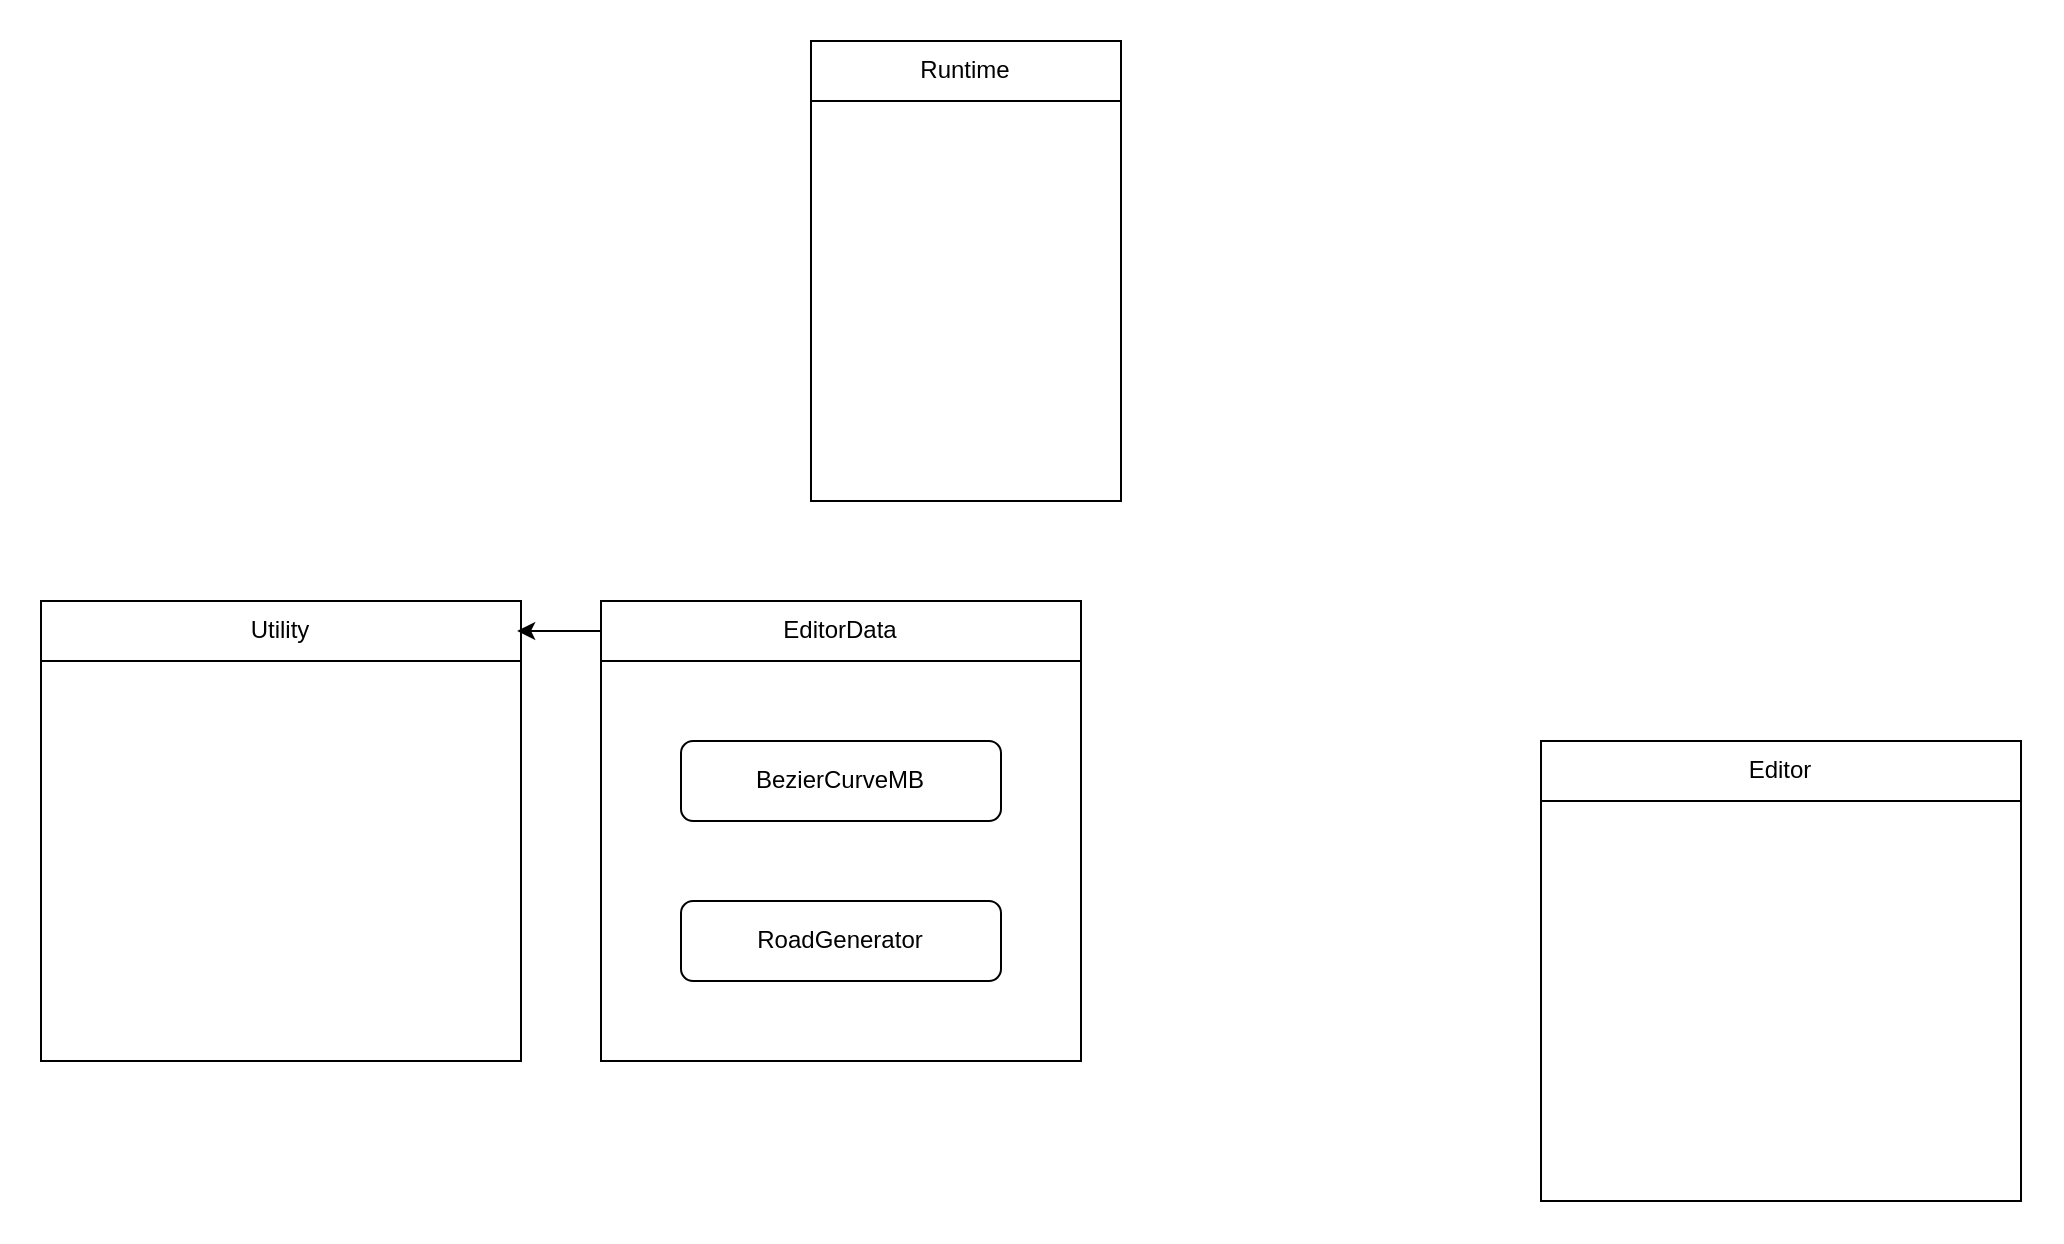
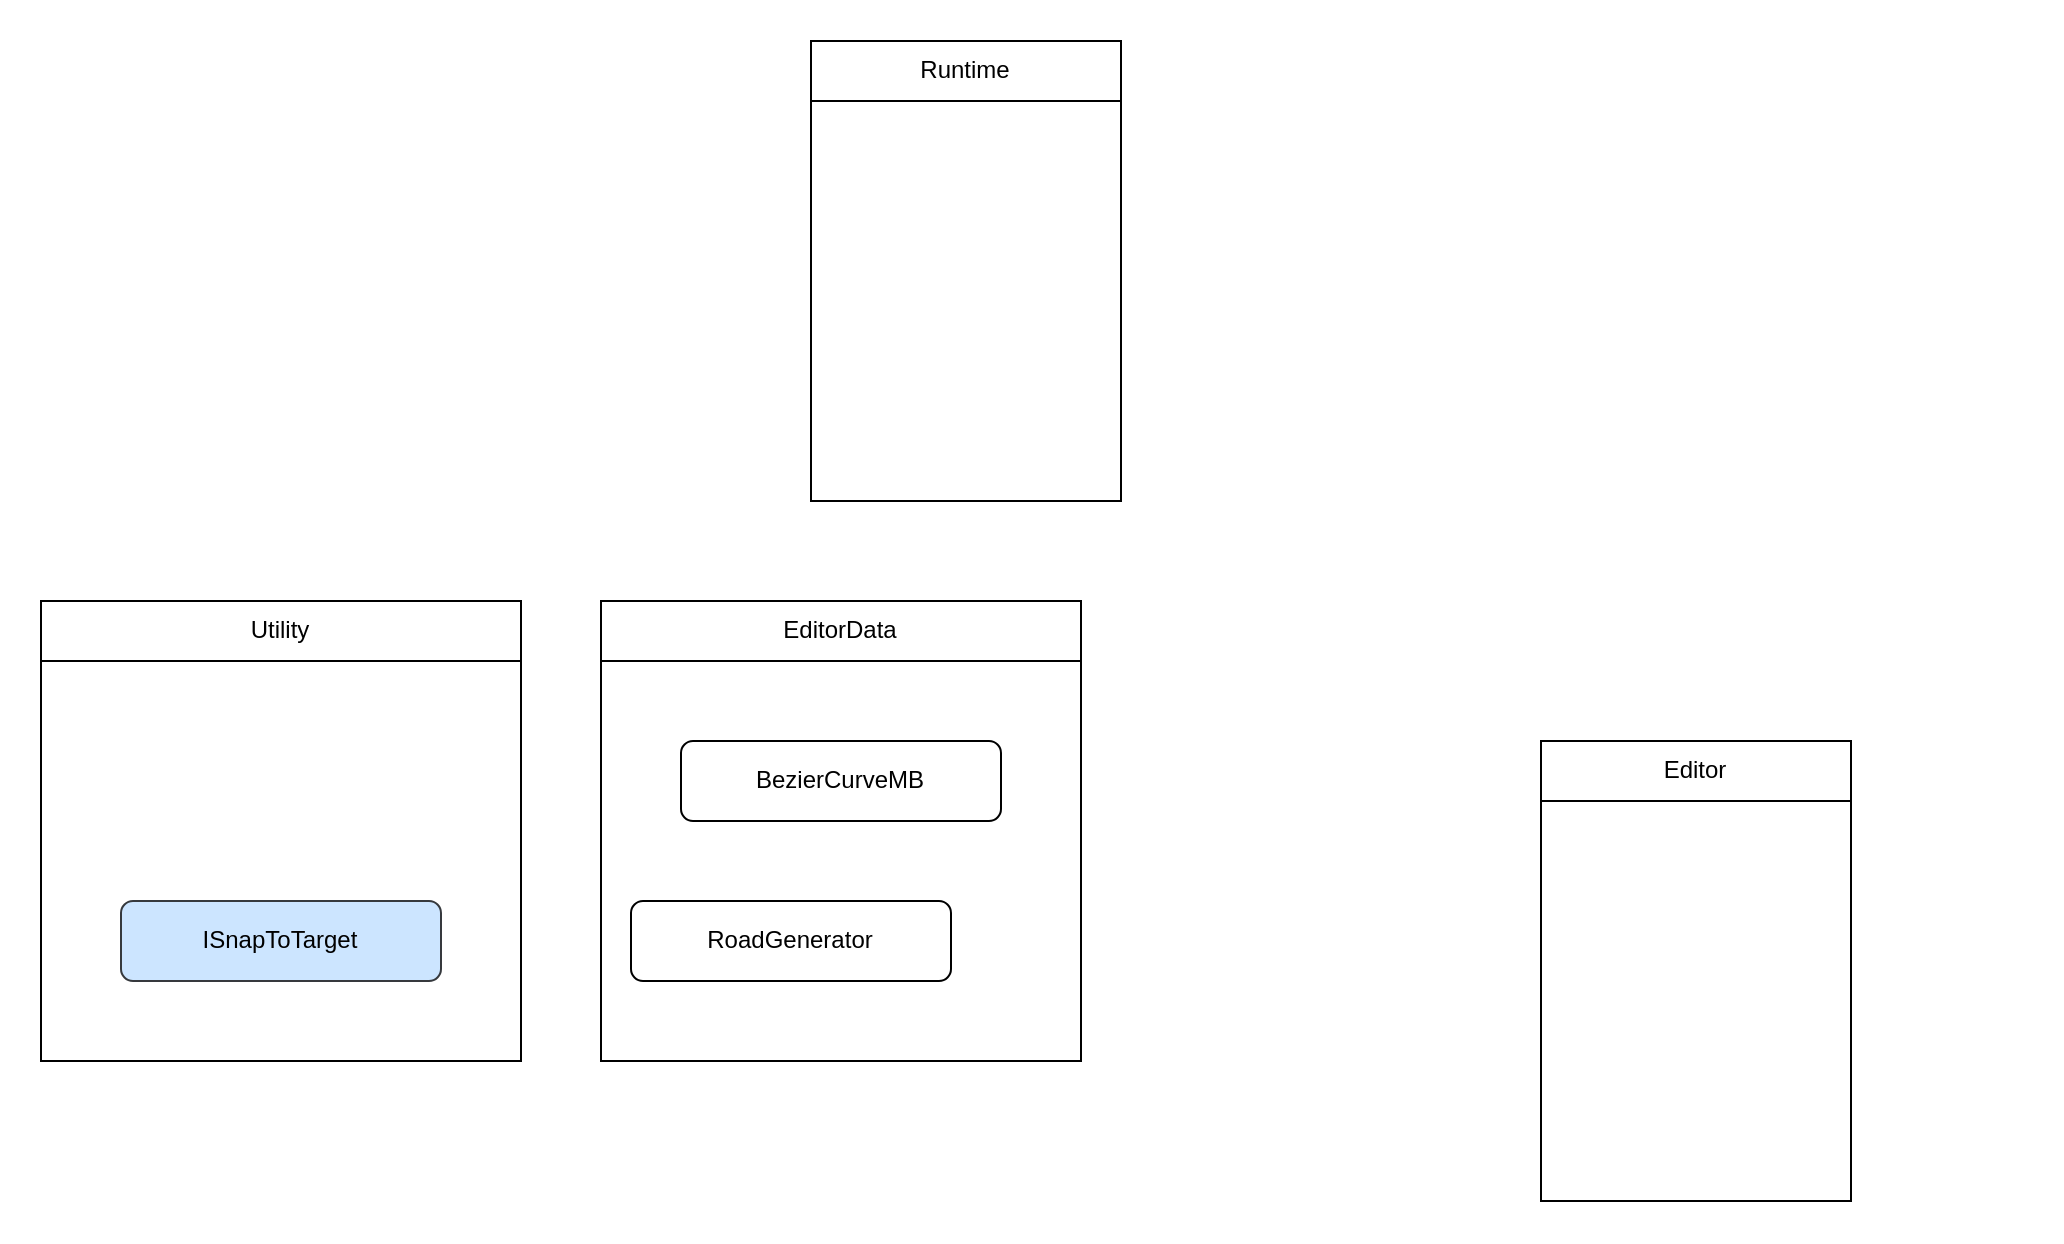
edge "EditorData" -> "Utility": removed
node "ISnapToTarget": added
node "RoadGenerator": moved (841, 941) -> (791, 941)
node "Editor": size 480x460 -> 310x460
